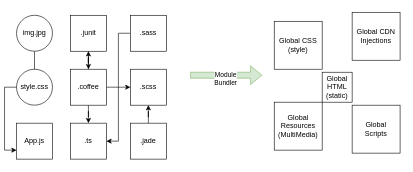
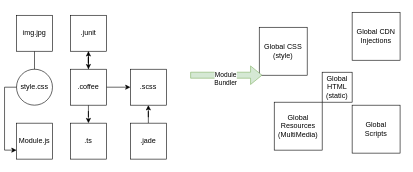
node "img.jpg": shape ellipse -> rectangle
node ".sass": removed
node "Global CSS (style)": moved (299, 45) -> (284, 51)
edge ".sass" -> ".ts": removed
node "App.js": label "App.js" -> "Module.js"
